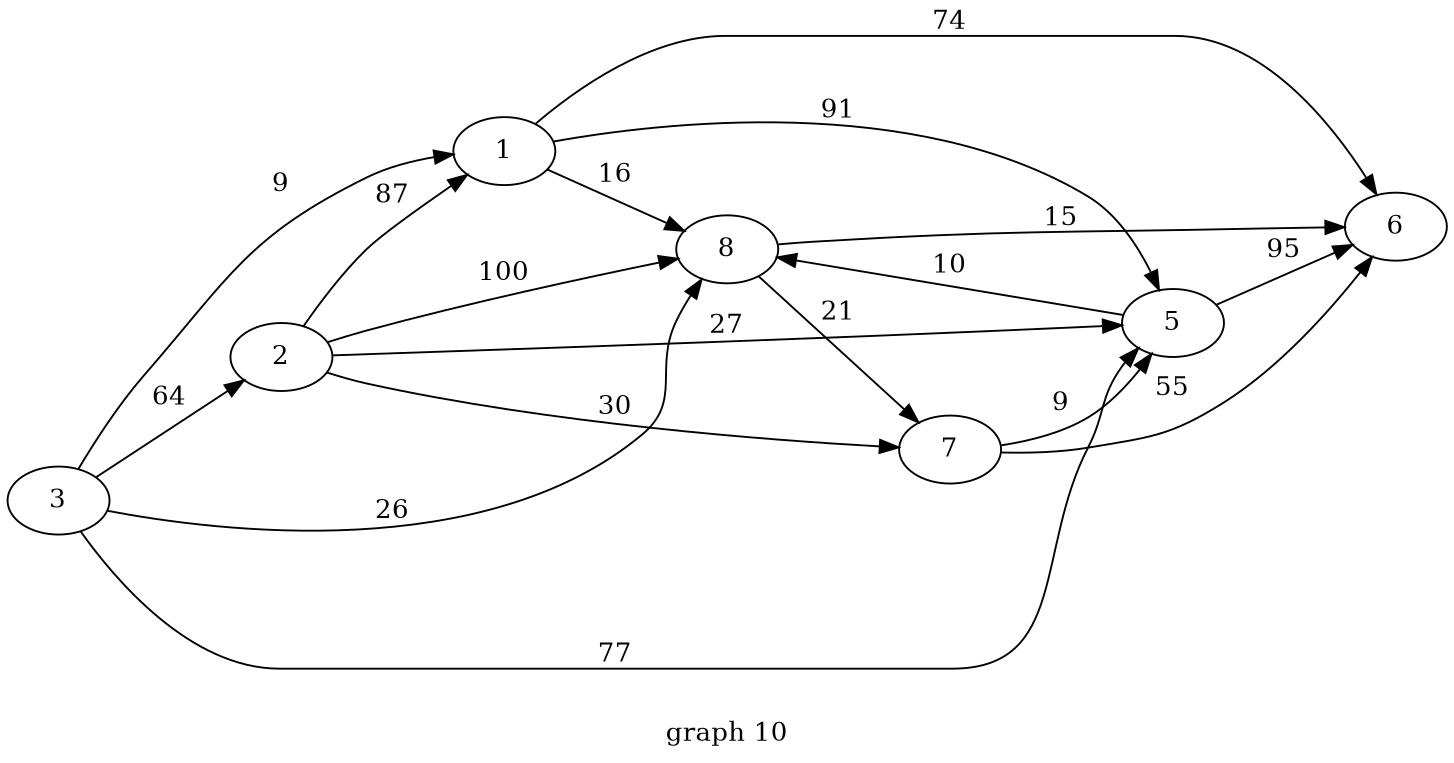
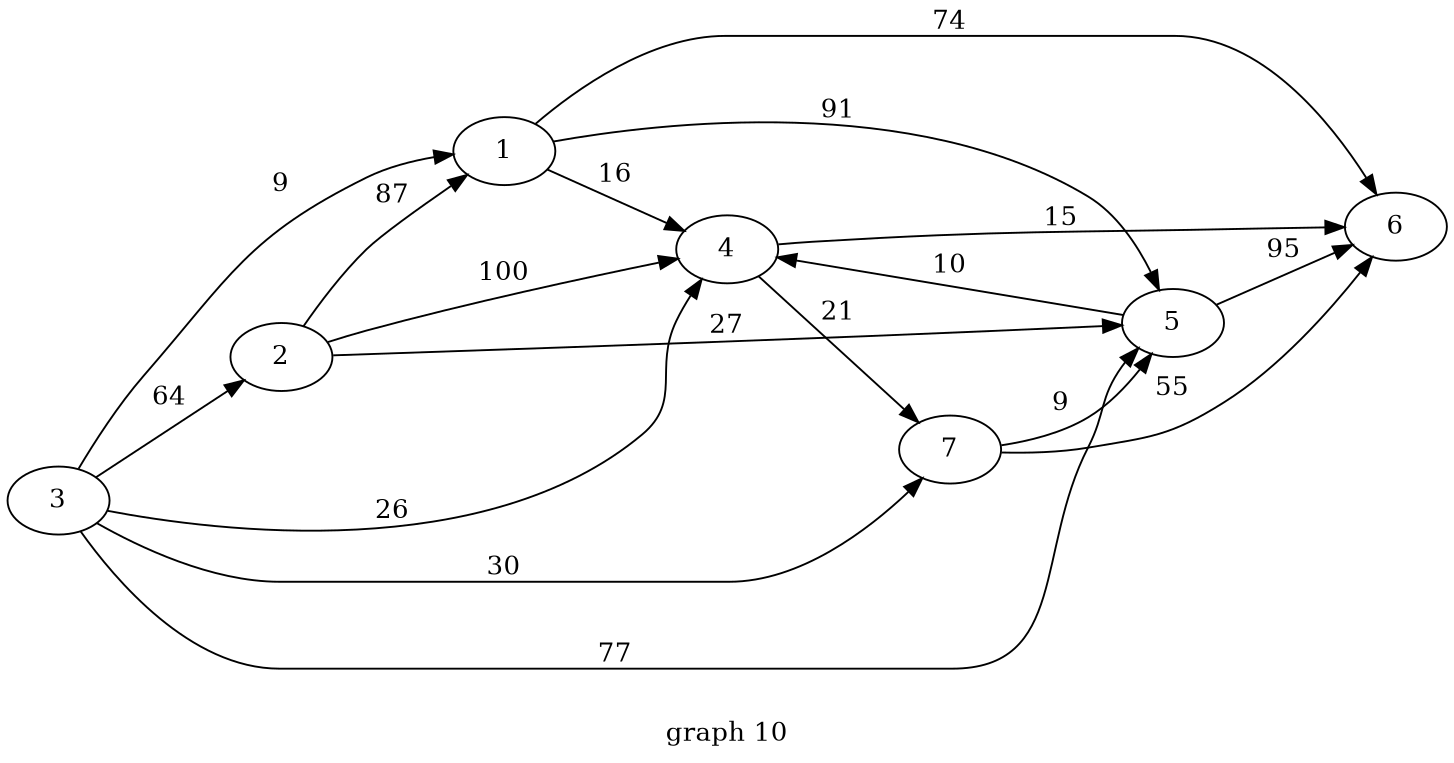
node "8": label "8" -> "4"
edge "2" -> "7": now "3" -> "7"
